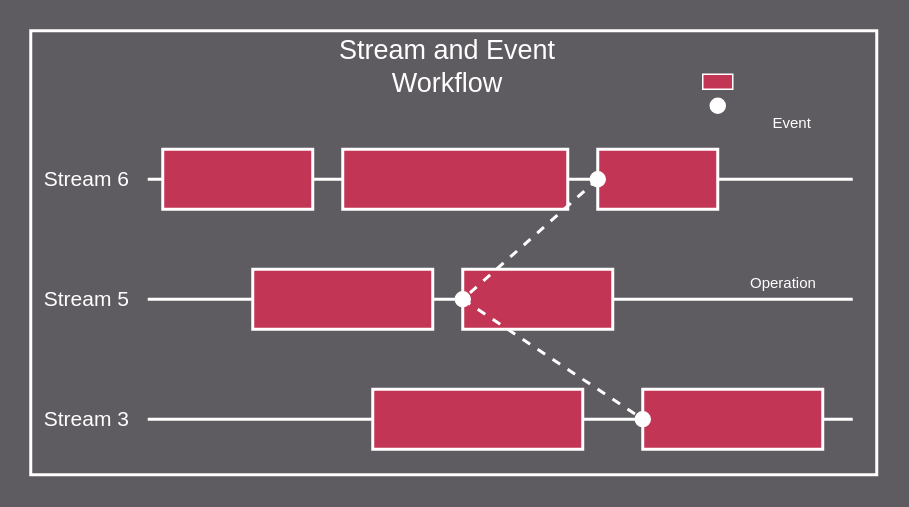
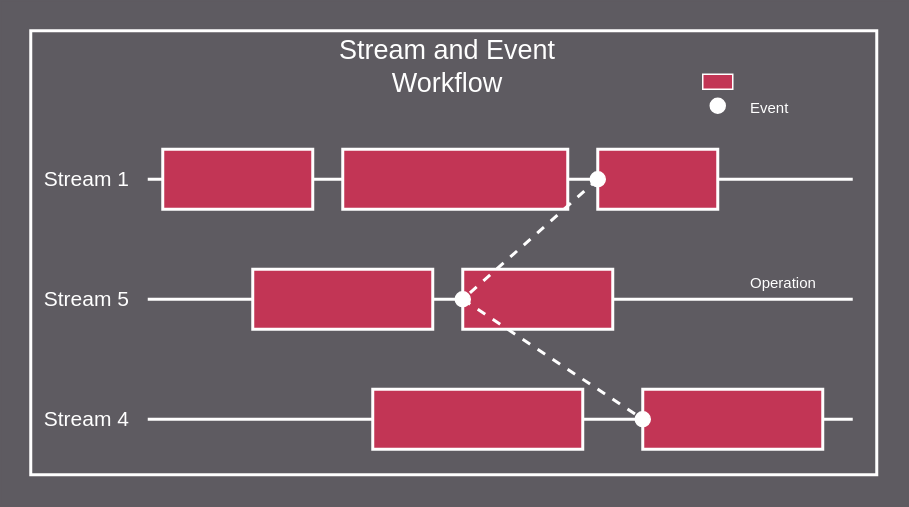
node "Event": moved (815, 122) -> (793, 107)
node "Stream 6": label "Stream 6" -> "Stream 1"
node "Stream 3": label "Stream 3" -> "Stream 4"
